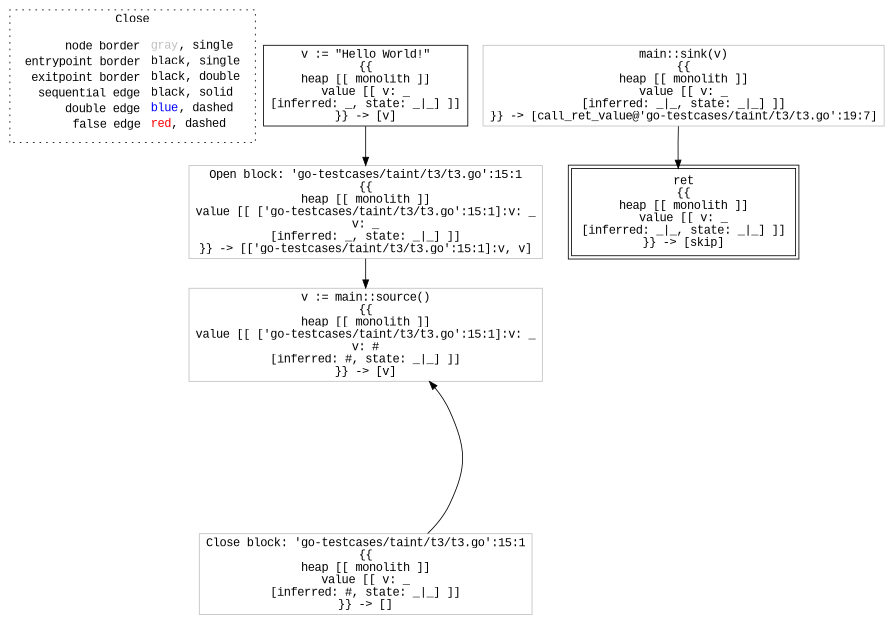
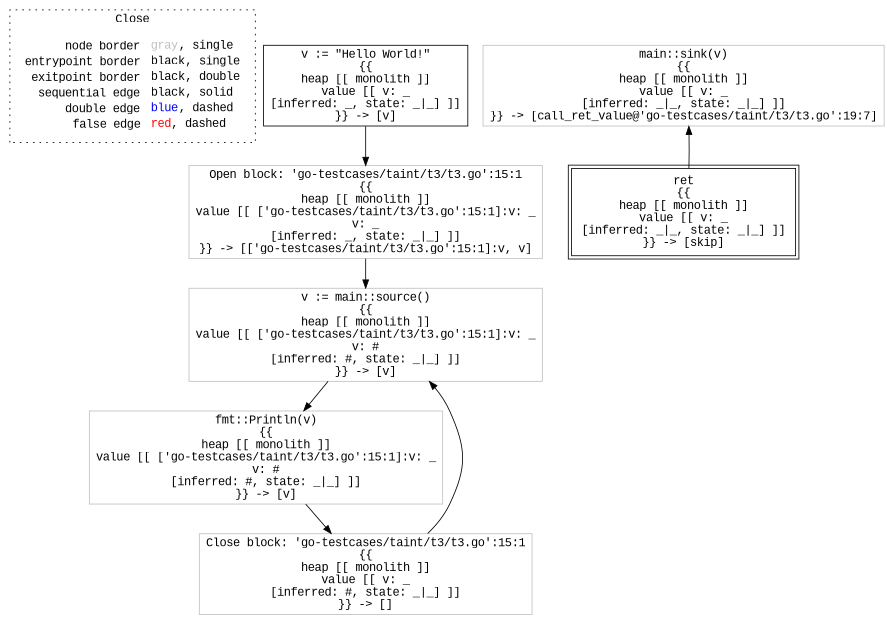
edge "main::sink(v)" -> "ret": reversed
node "fmt::Println(v)": added
